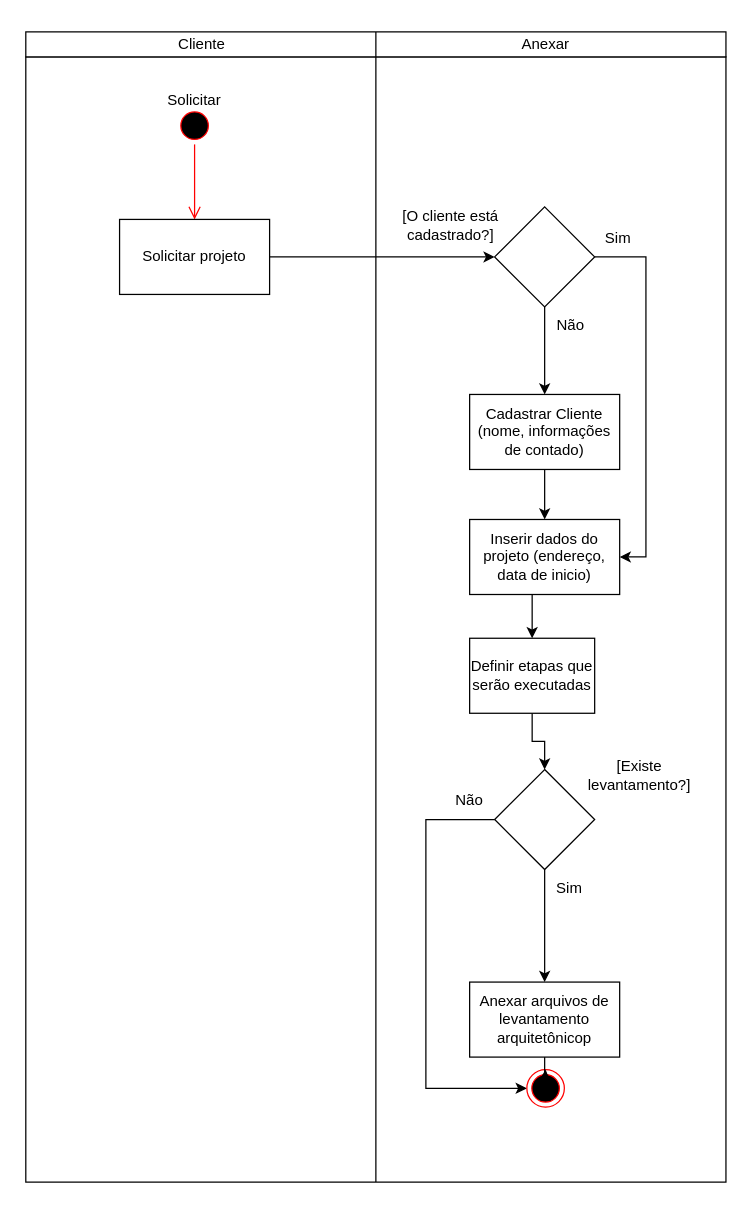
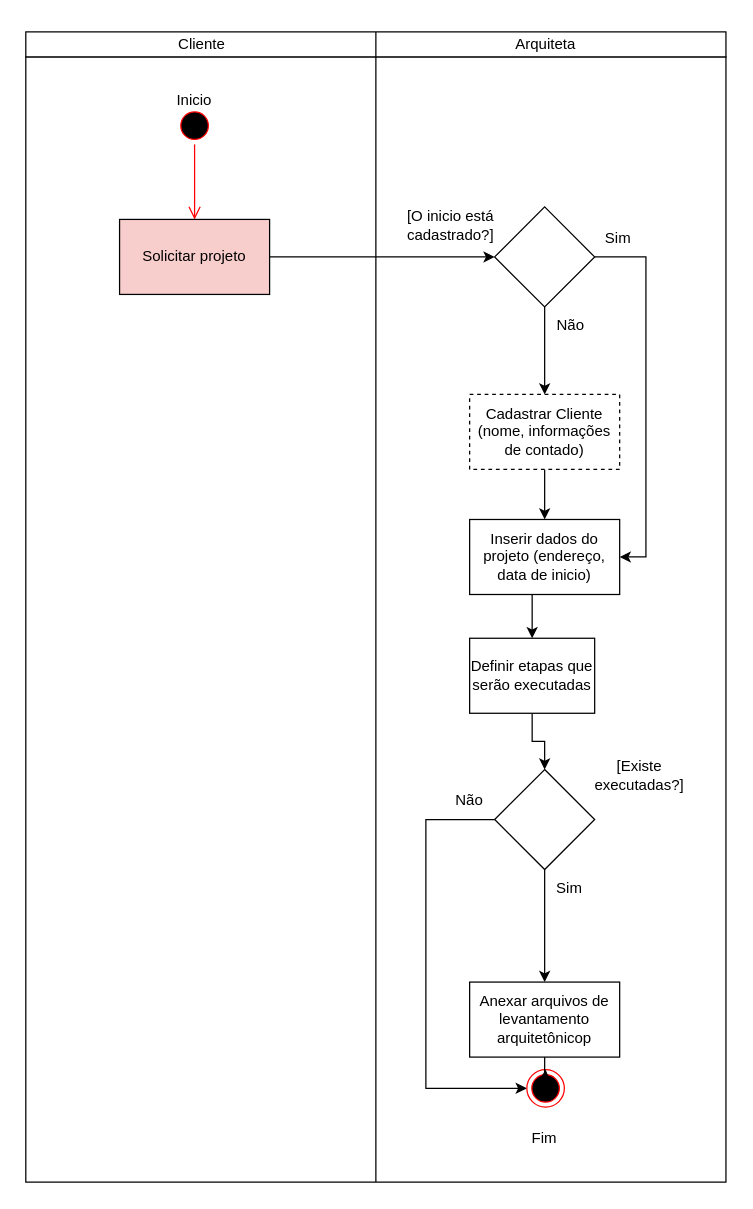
node "Anexar": label "Anexar" -> "Arquiteta"
node "Solicitar": label "Solicitar" -> "Inicio"
node "[O cliente está cadastrado?]": label "[O cliente está cadastrado?]" -> "[O inicio está cadastrado?]"
node "Solicitar projeto": fillcolor #ffffff -> #f8cecc
node "Cadastrar Cliente (nome, informações de contado)": style solid -> dashed
node "[Existe levantamento?]": label "[Existe levantamento?]" -> "[Existe executadas?]"
node "Fim": added
